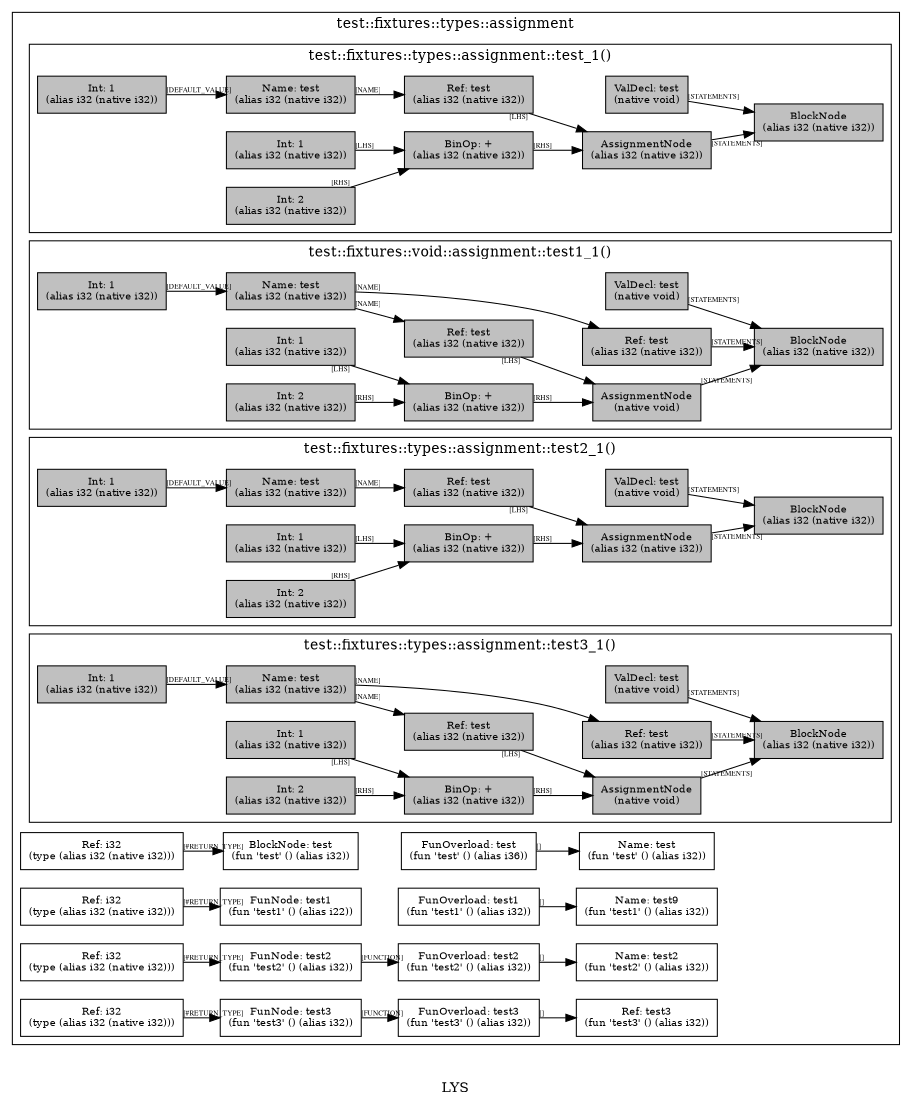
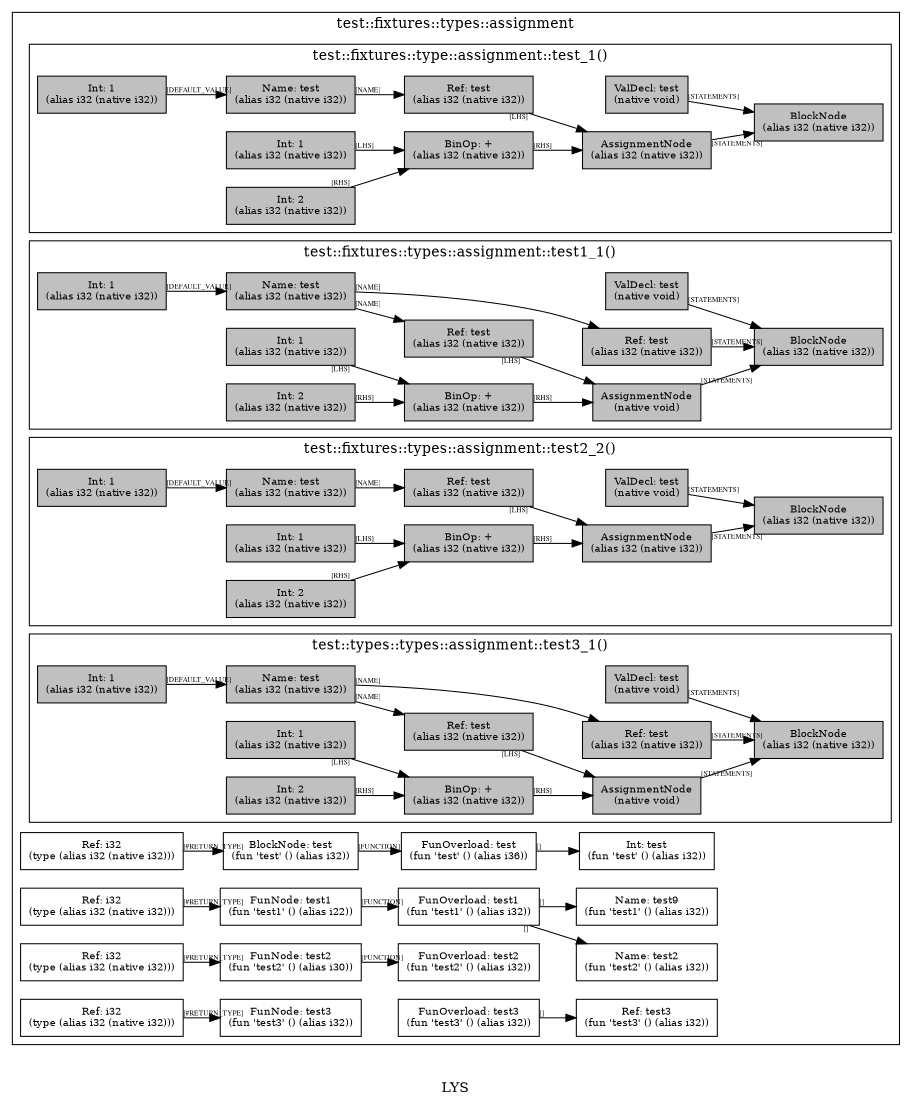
cluster "test::fixtures::types::assignment::test_1()": label "test::fixtures::types::assignment::test_1()" -> "test::fixtures::type::assignment::test_1()"
cluster "test::fixtures::void::assignment::test1_1()": label "test::fixtures::void::assignment::test1_1()" -> "test::fixtures::types::assignment::test1_1()"
cluster "test::fixtures::types::assignment::test2_1()": label "test::fixtures::types::assignment::test2_1()" -> "test::fixtures::types::assignment::test2_2()"
cluster "test::fixtures::types::assignment::test3_1()": label "test::fixtures::types::assignment::test3_1()" -> "test::types::types::assignment::test3_1()"
edge "BlockNode: test (fun 'test' () (alias i32))" -> "FunOverload: test (fun 'test' () (alias i36))": added
node "Name: test (fun 'test' () (alias i32))": label "Name: test (fun 'test' () (alias i32))" -> "Int: test (fun 'test' () (alias i32))"
edge "FunNode: test1 (fun 'test1' () (alias i22))" -> "FunOverload: test1 (fun 'test1' () (alias i32))": added
node "FunNode: test2 (fun 'test2' () (alias i32))": label "FunNode: test2 (fun 'test2' () (alias i32))" -> "FunNode: test2 (fun 'test2' () (alias i30))"
edge "FunOverload: test2 (fun 'test2' () (alias i32))" -> "Name: test2 (fun 'test2' () (alias i32))": now "FunOverload: test1 (fun 'test1' () (alias i32))" -> "Name: test2 (fun 'test2' () (alias i32))"
edge "FunNode: test3 (fun 'test3' () (alias i32))" -> "FunOverload: test3 (fun 'test3' () (alias i32))": removed
